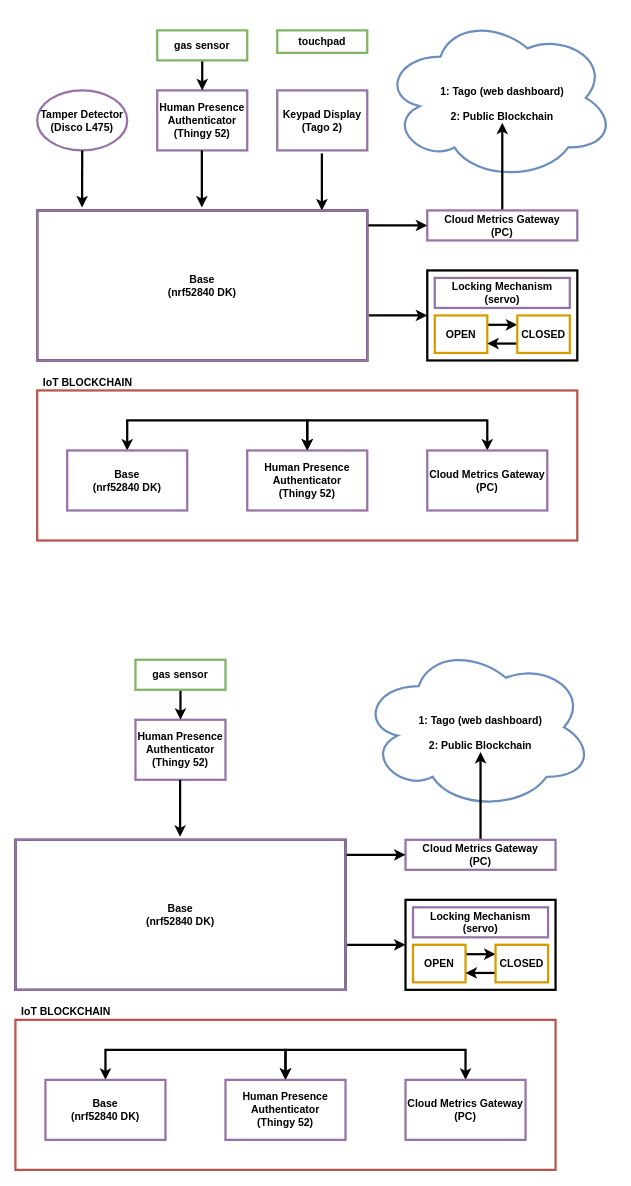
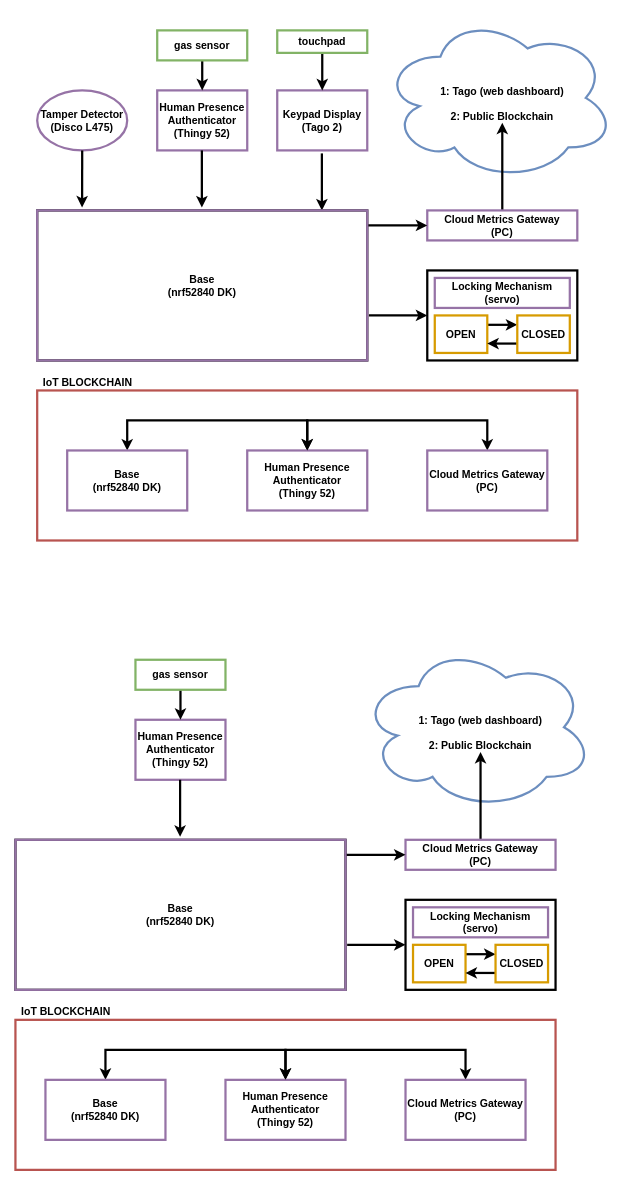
edge "touchpad" -> "Keypad Display (Tago 2)": added
